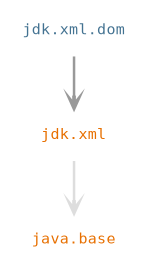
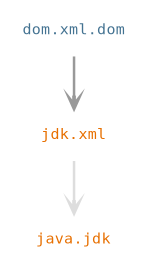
node "jdk.xml.dom": label "jdk.xml.dom" -> "dom.xml.dom"
node "java.base": label "java.base" -> "java.jdk"
